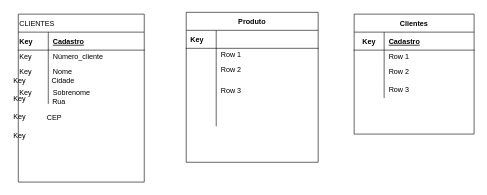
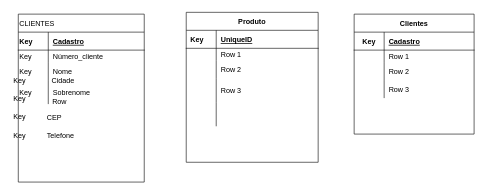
node "UniqueID": added
node "Rua": label "Rua" -> "Row"
node "Telefone": added
